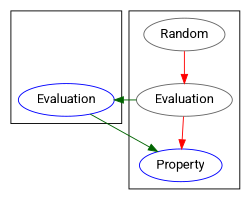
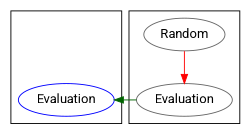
node "Property": removed
